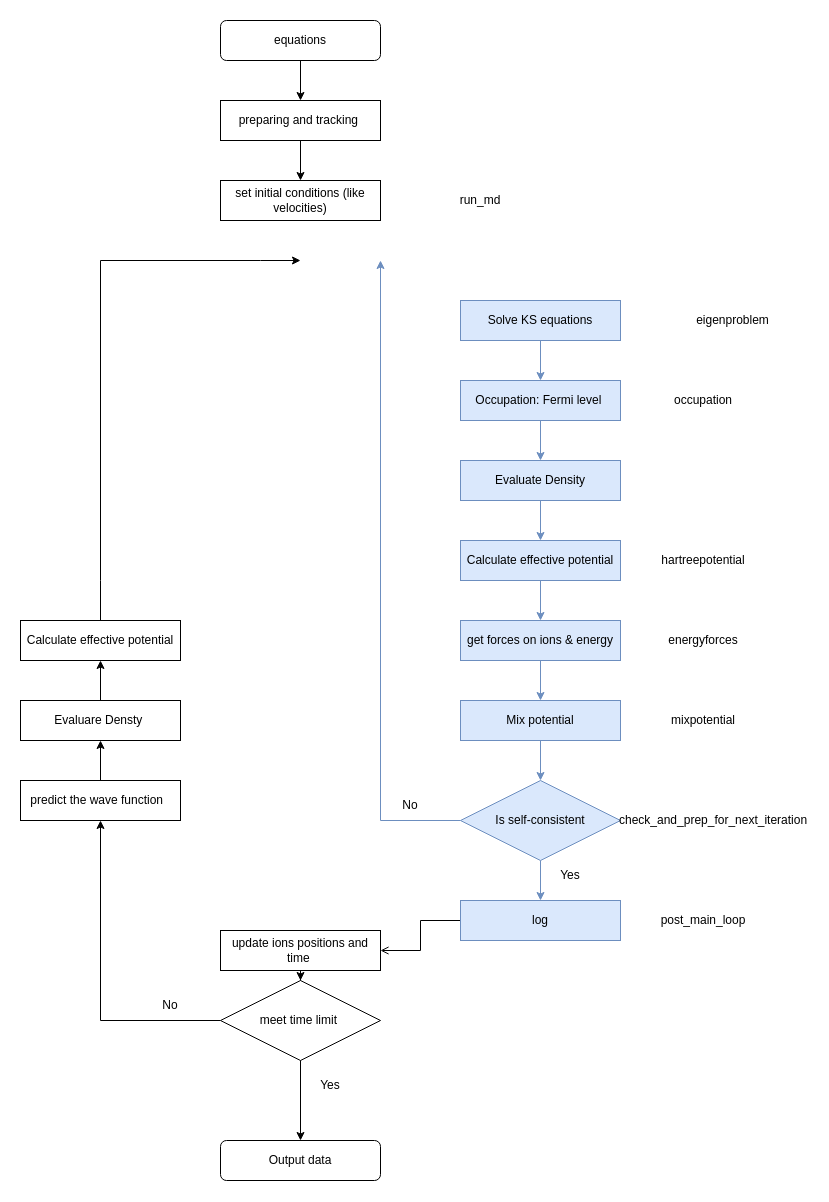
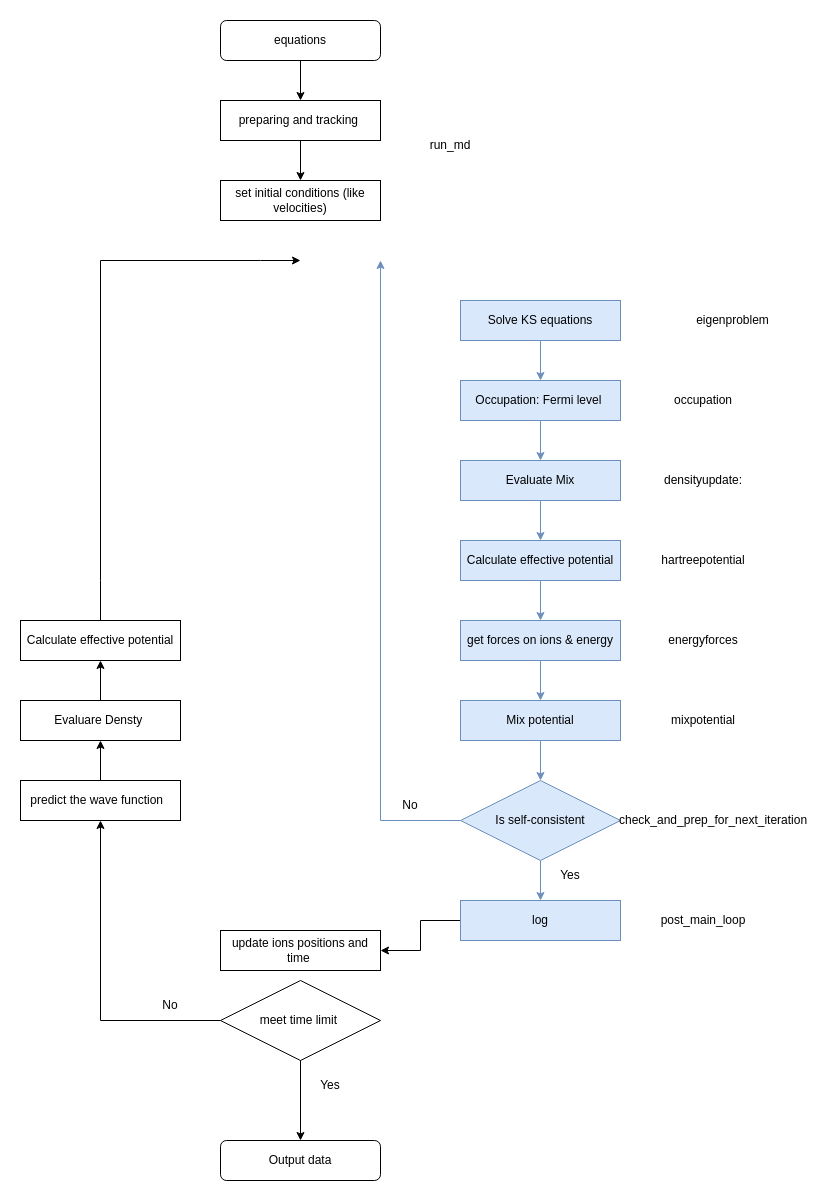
node "run_md": moved (481, 201) -> (451, 146)
node "Evaluate Density": label "Evaluate Density" -> "Evaluate Mix"
node "densityupdate:": added
edge "log" -> "update ions positions and time": arrowhead open -> classic
edge "update ions positions and time" -> "meet time limit": removed
